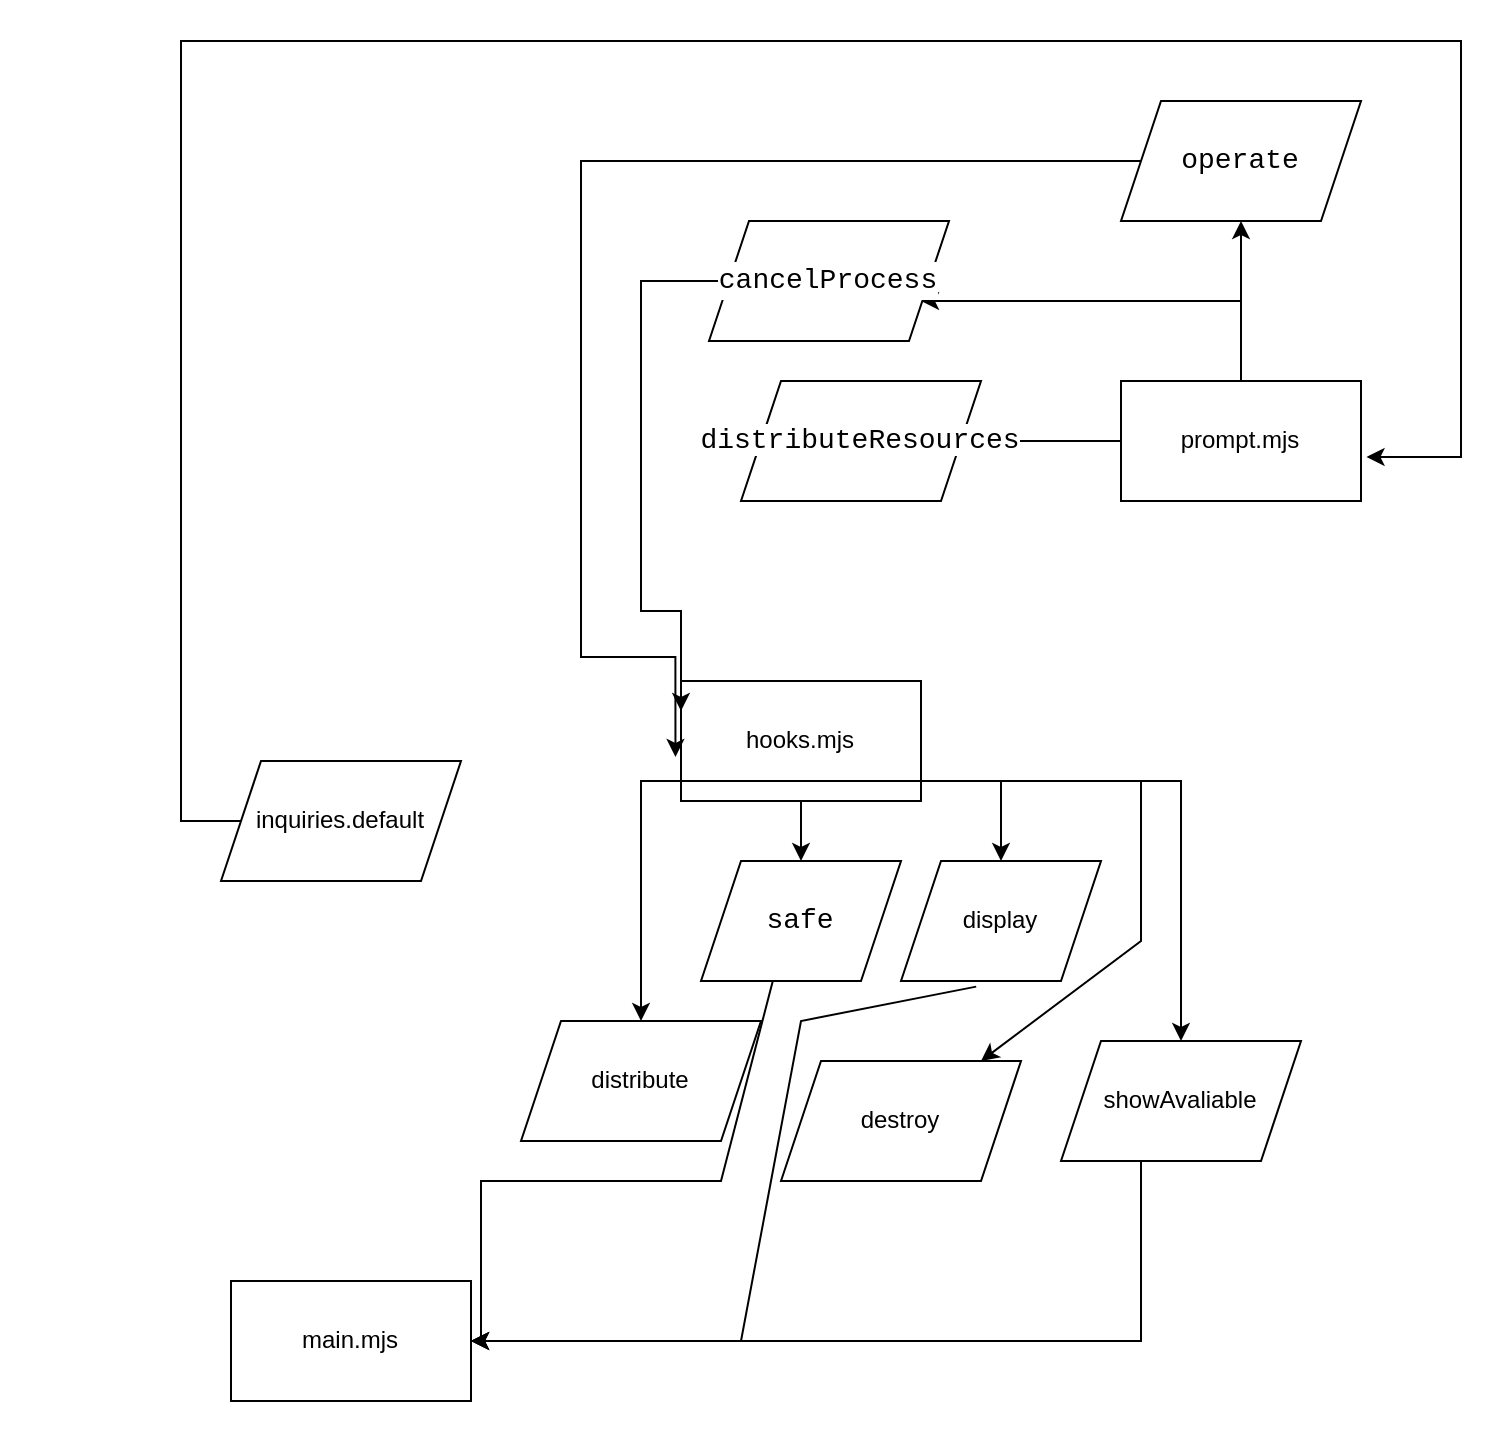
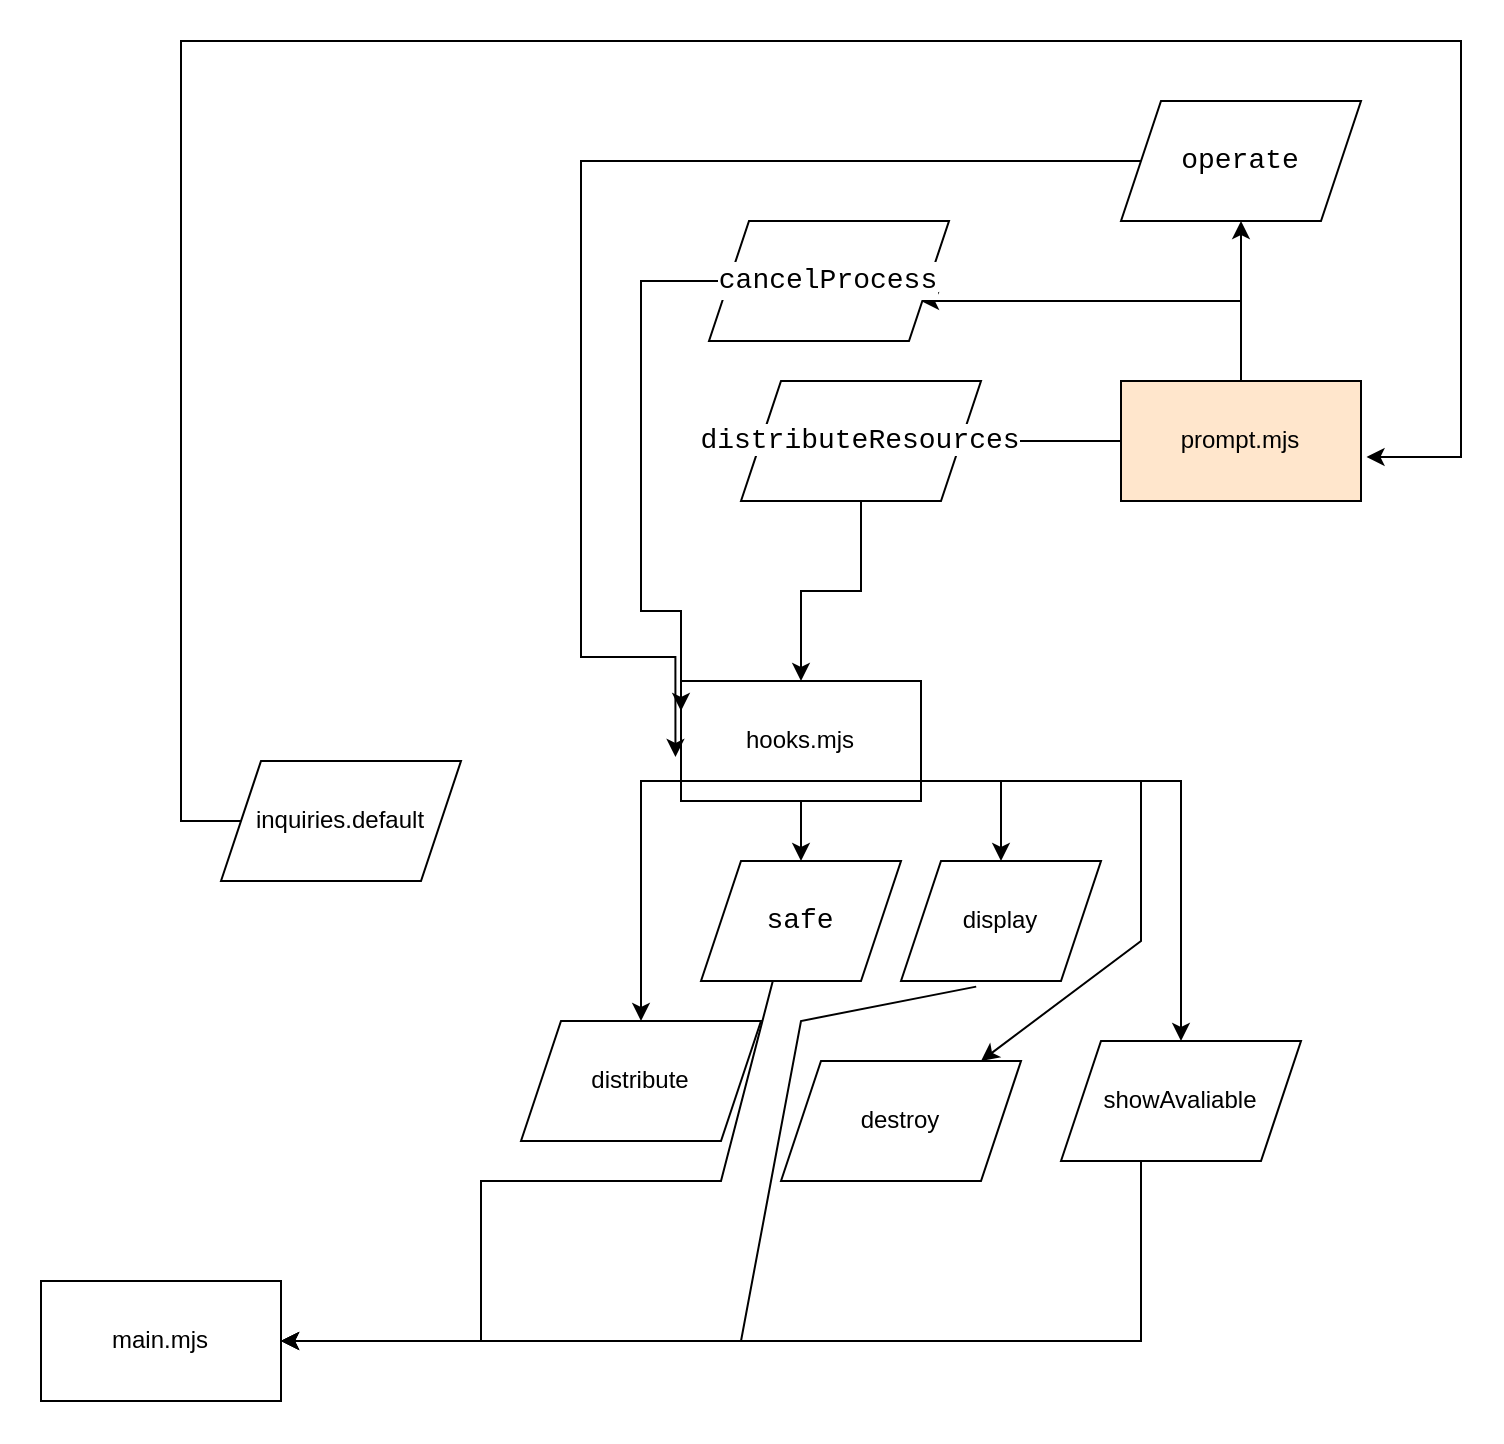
node "prompt.mjs": fillcolor #ffffff -> #ffe6cc
edge "distributeResources" -> "hooks.mjs": added
node "main.mjs": moved (351, 1341) -> (161, 1341)
